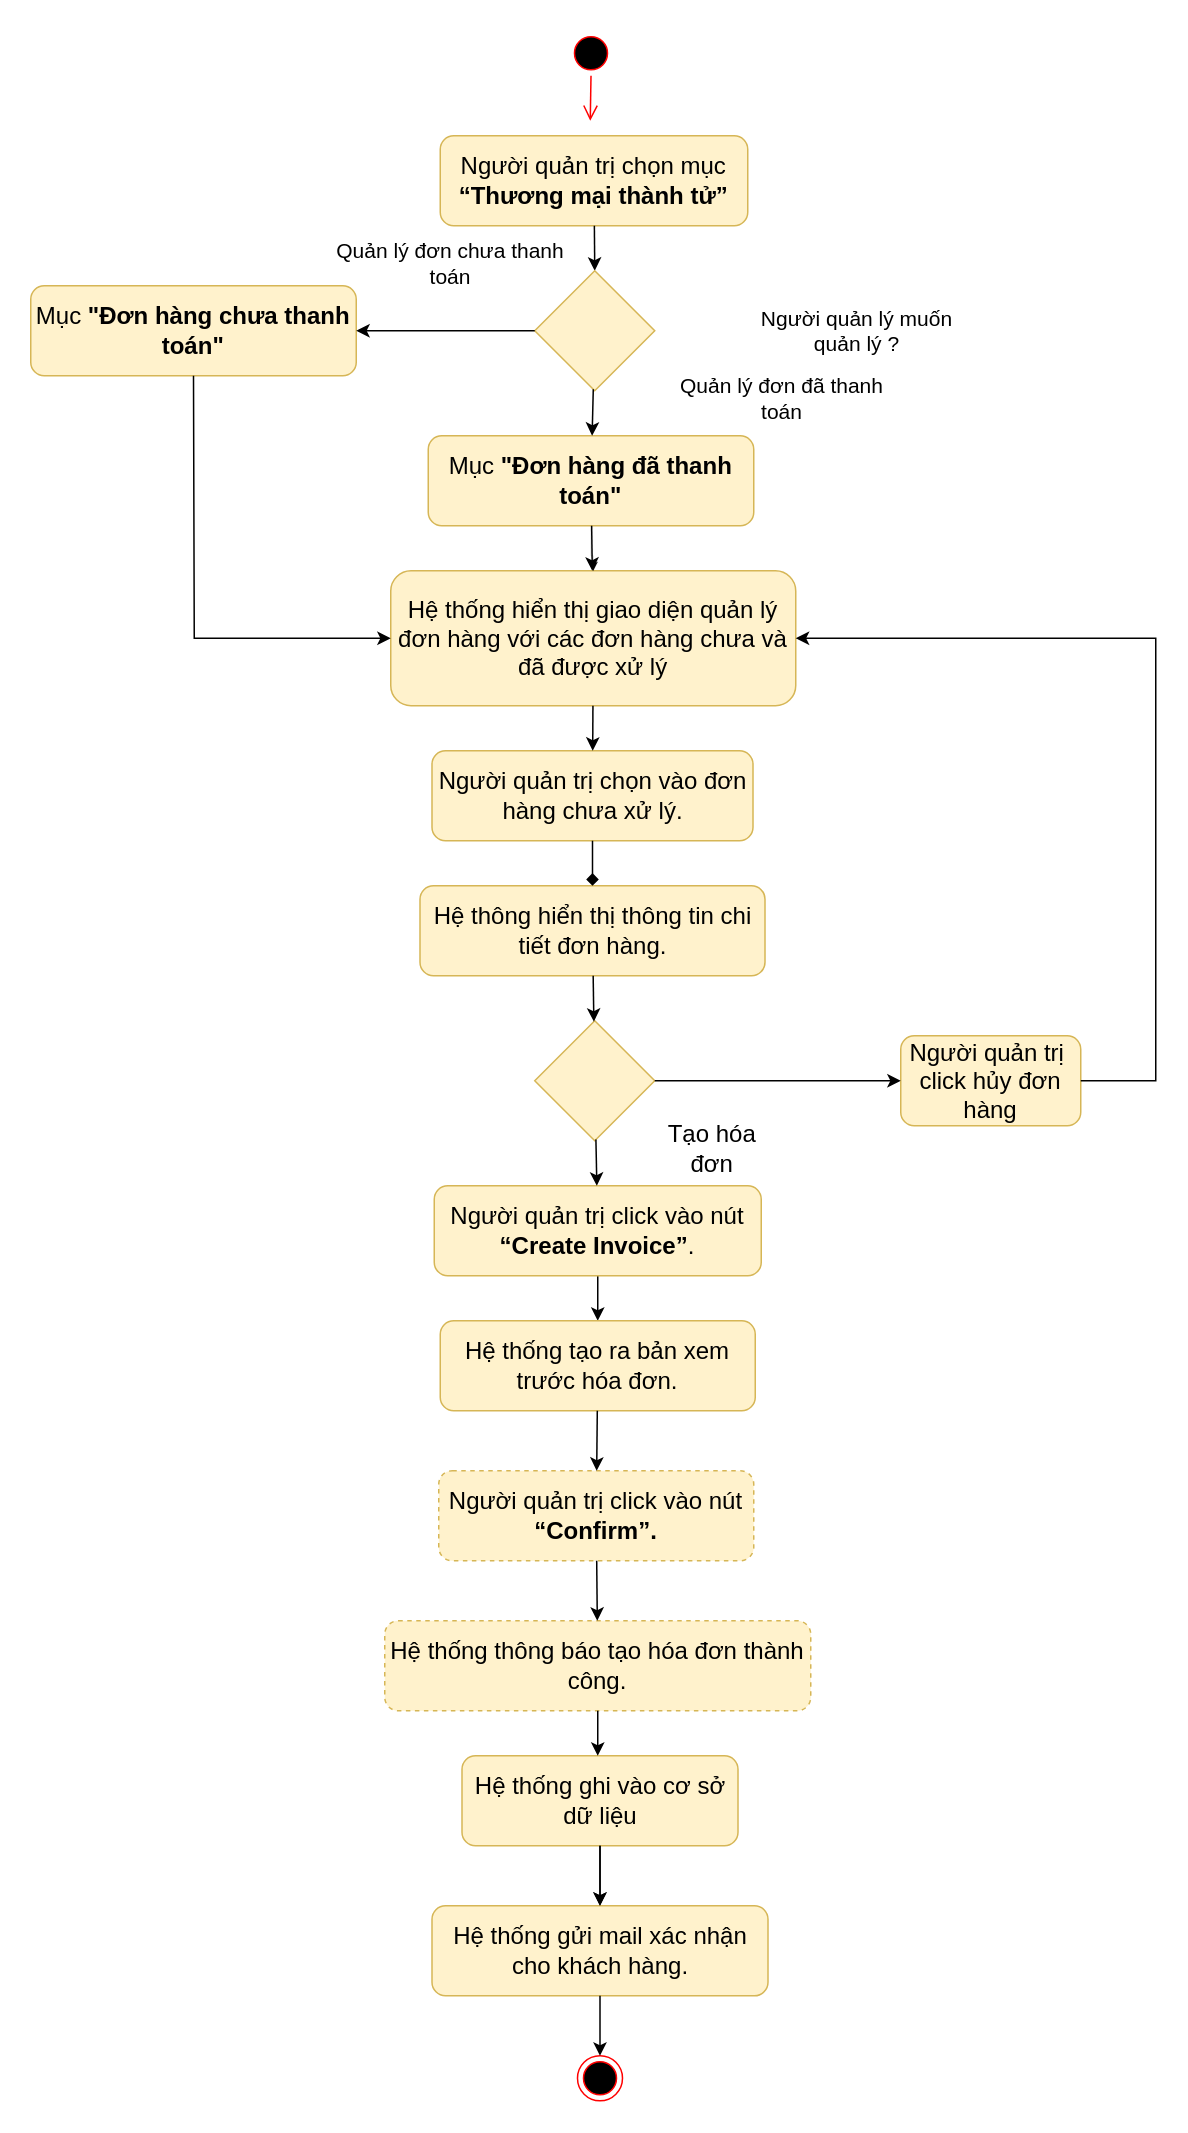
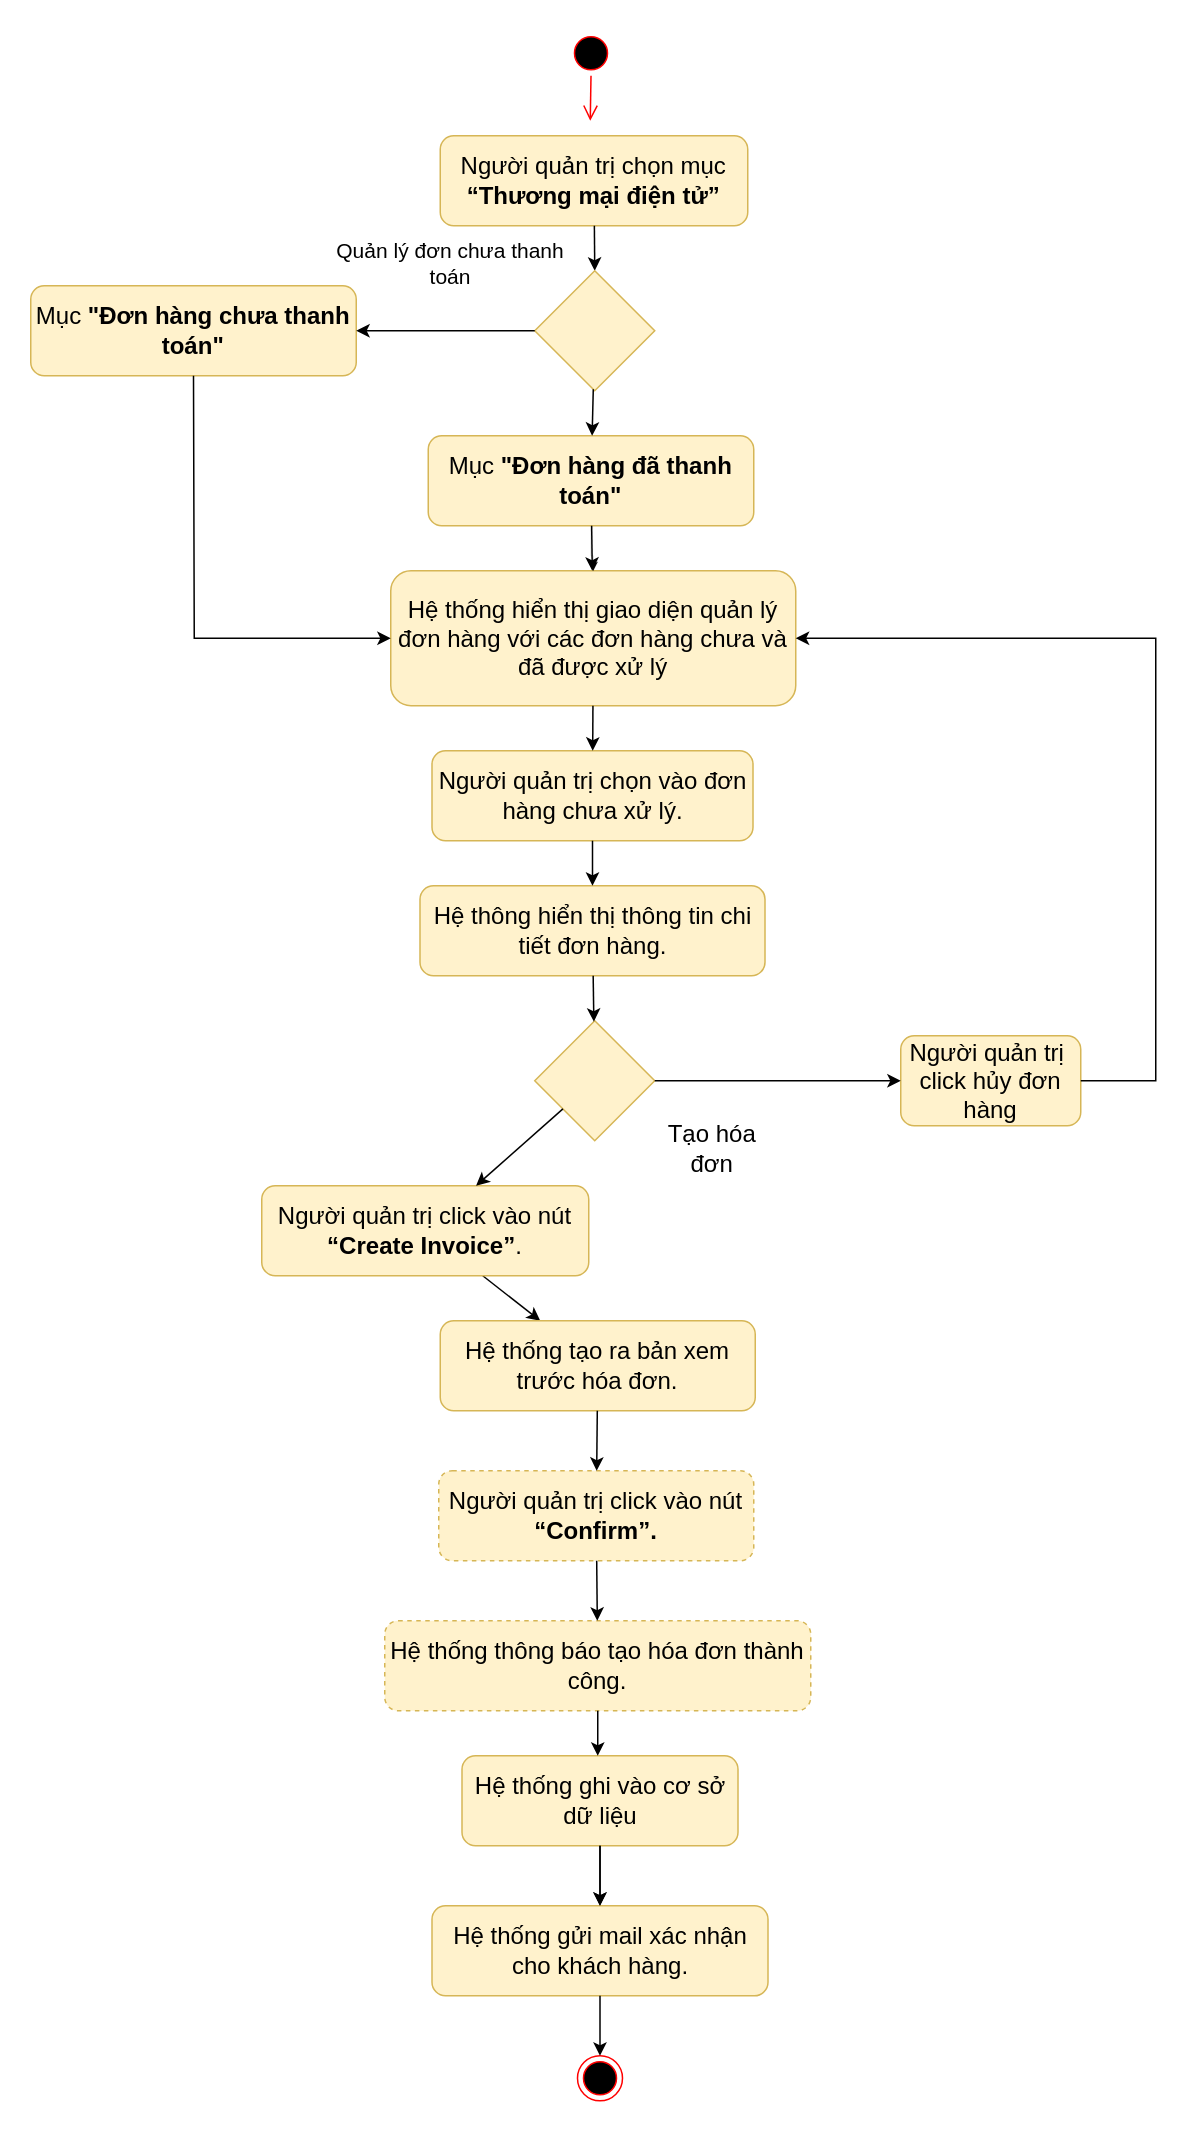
node "Người quản trị chọn mục “Thương mại thành tử”": label "Người quản trị chọn mục “Thương mại thành tử”" -> "Người quản trị chọn mục “Thương mại điện tử”"
node "Người quản lý muốn quản lý ?": removed
node "Quản lý đơn đã thanh toán": removed
edge "Người quản trị chọn vào đơn hàng chưa xử lý." -> "Hệ thông hiển thị thông tin chi tiết đơn hàng.": arrowhead diamond -> classic
node "Người quản trị click vào nút “Create Invoice”.": moved (598, 1231) -> (425, 1231)
